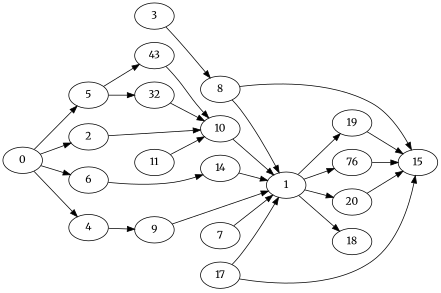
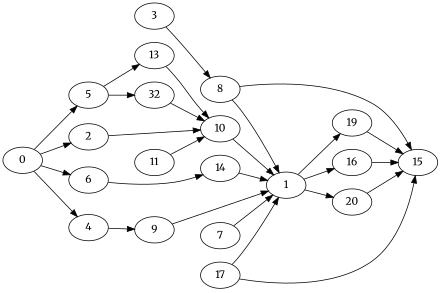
node "43": label "43" -> "13"
node "76": label "76" -> "16"
node "18": removed
